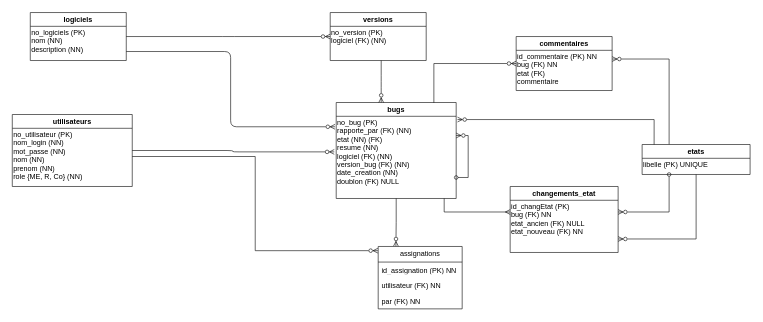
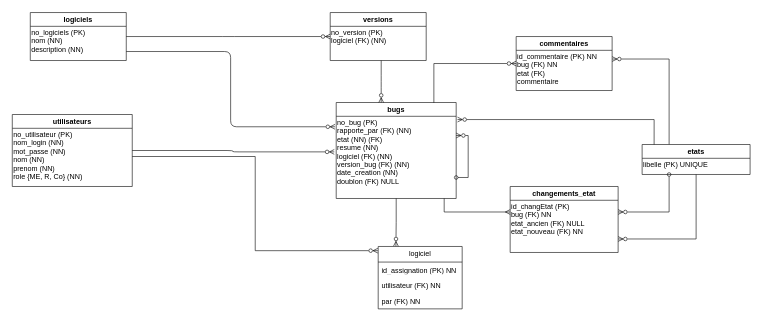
node "assignations": label "assignations" -> "logiciel"
